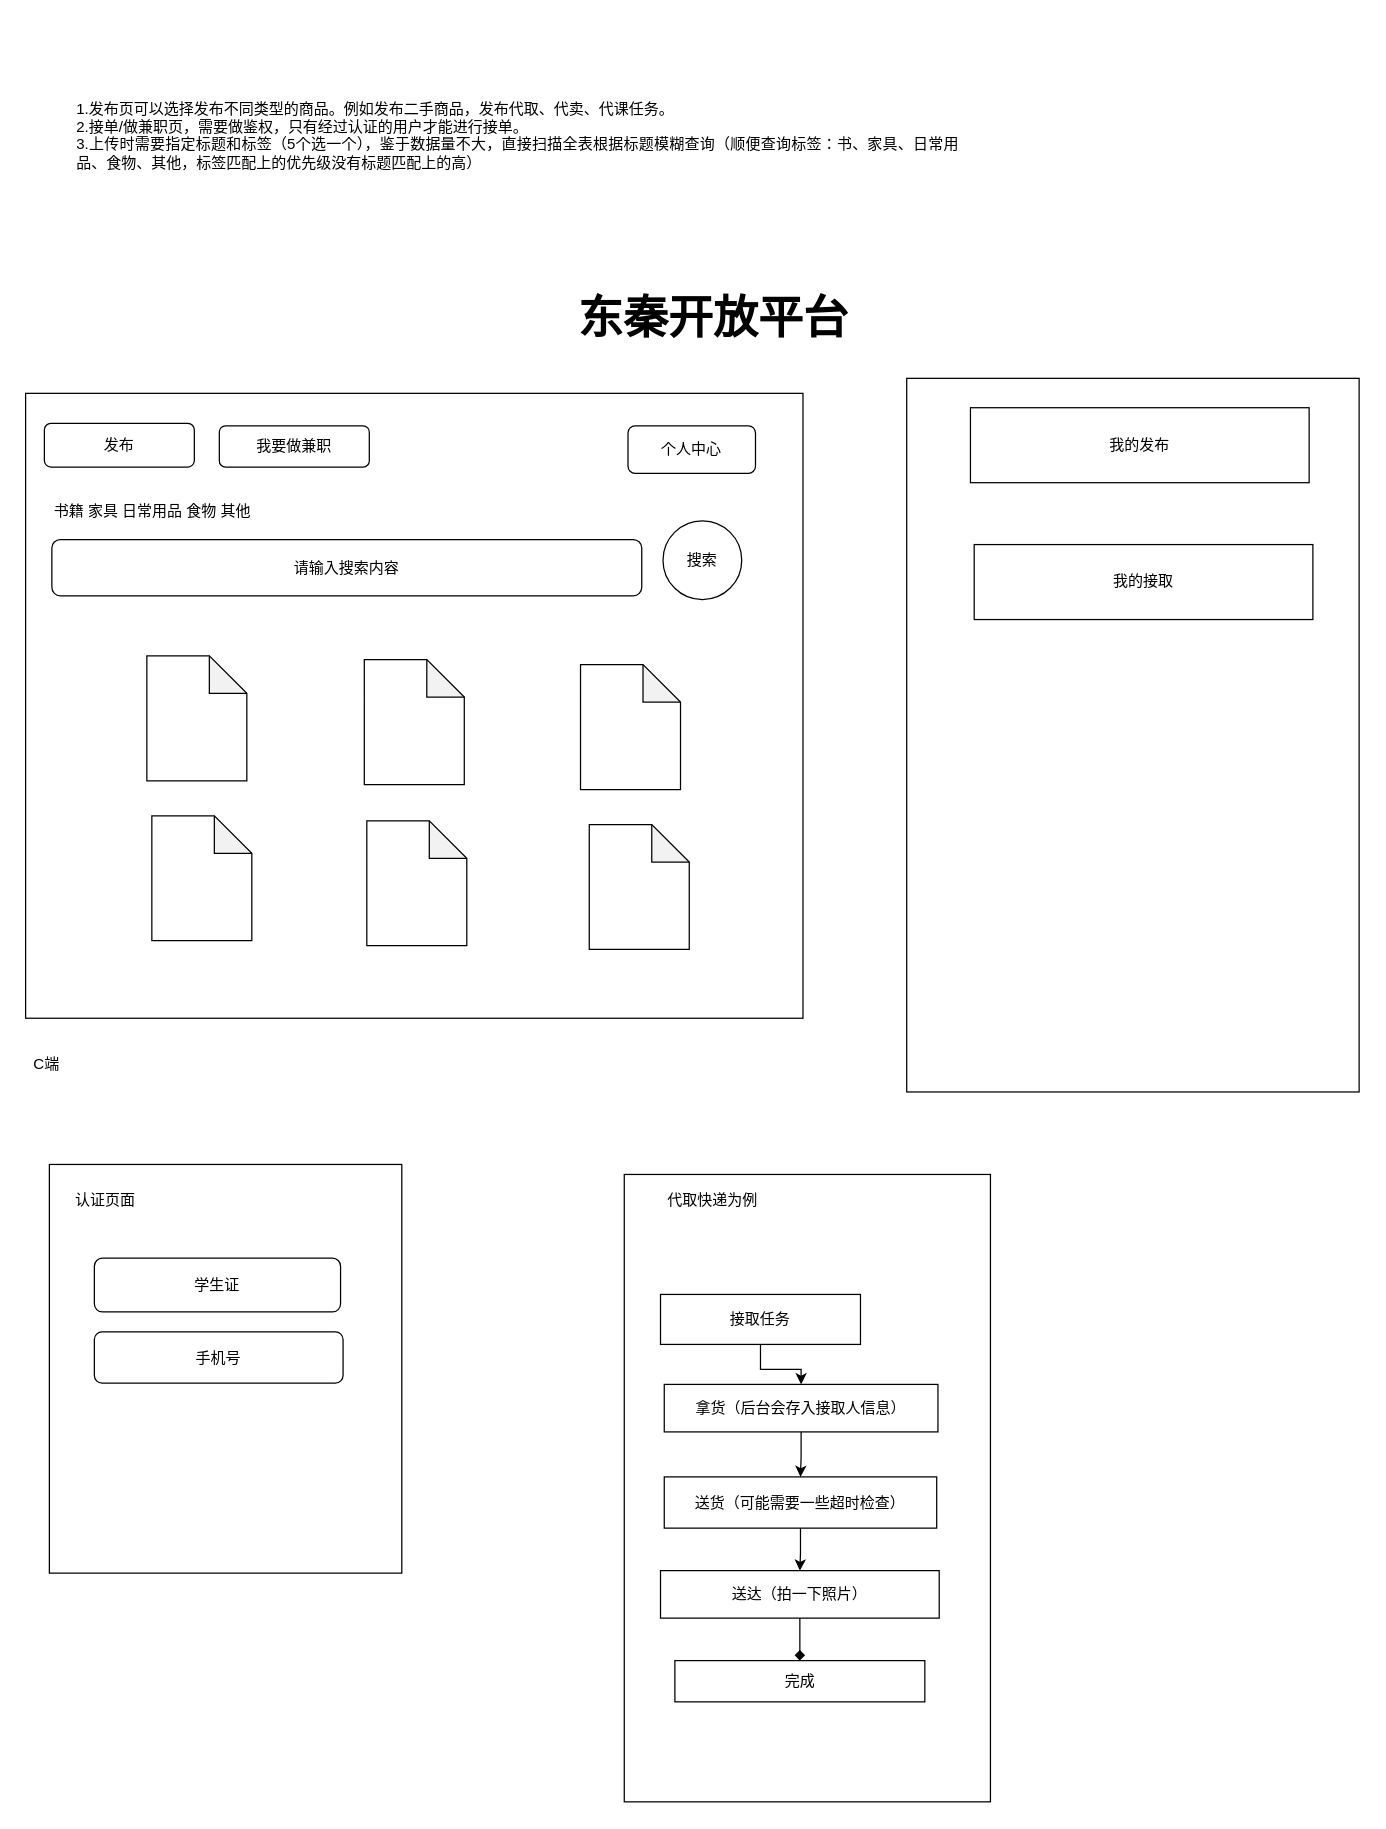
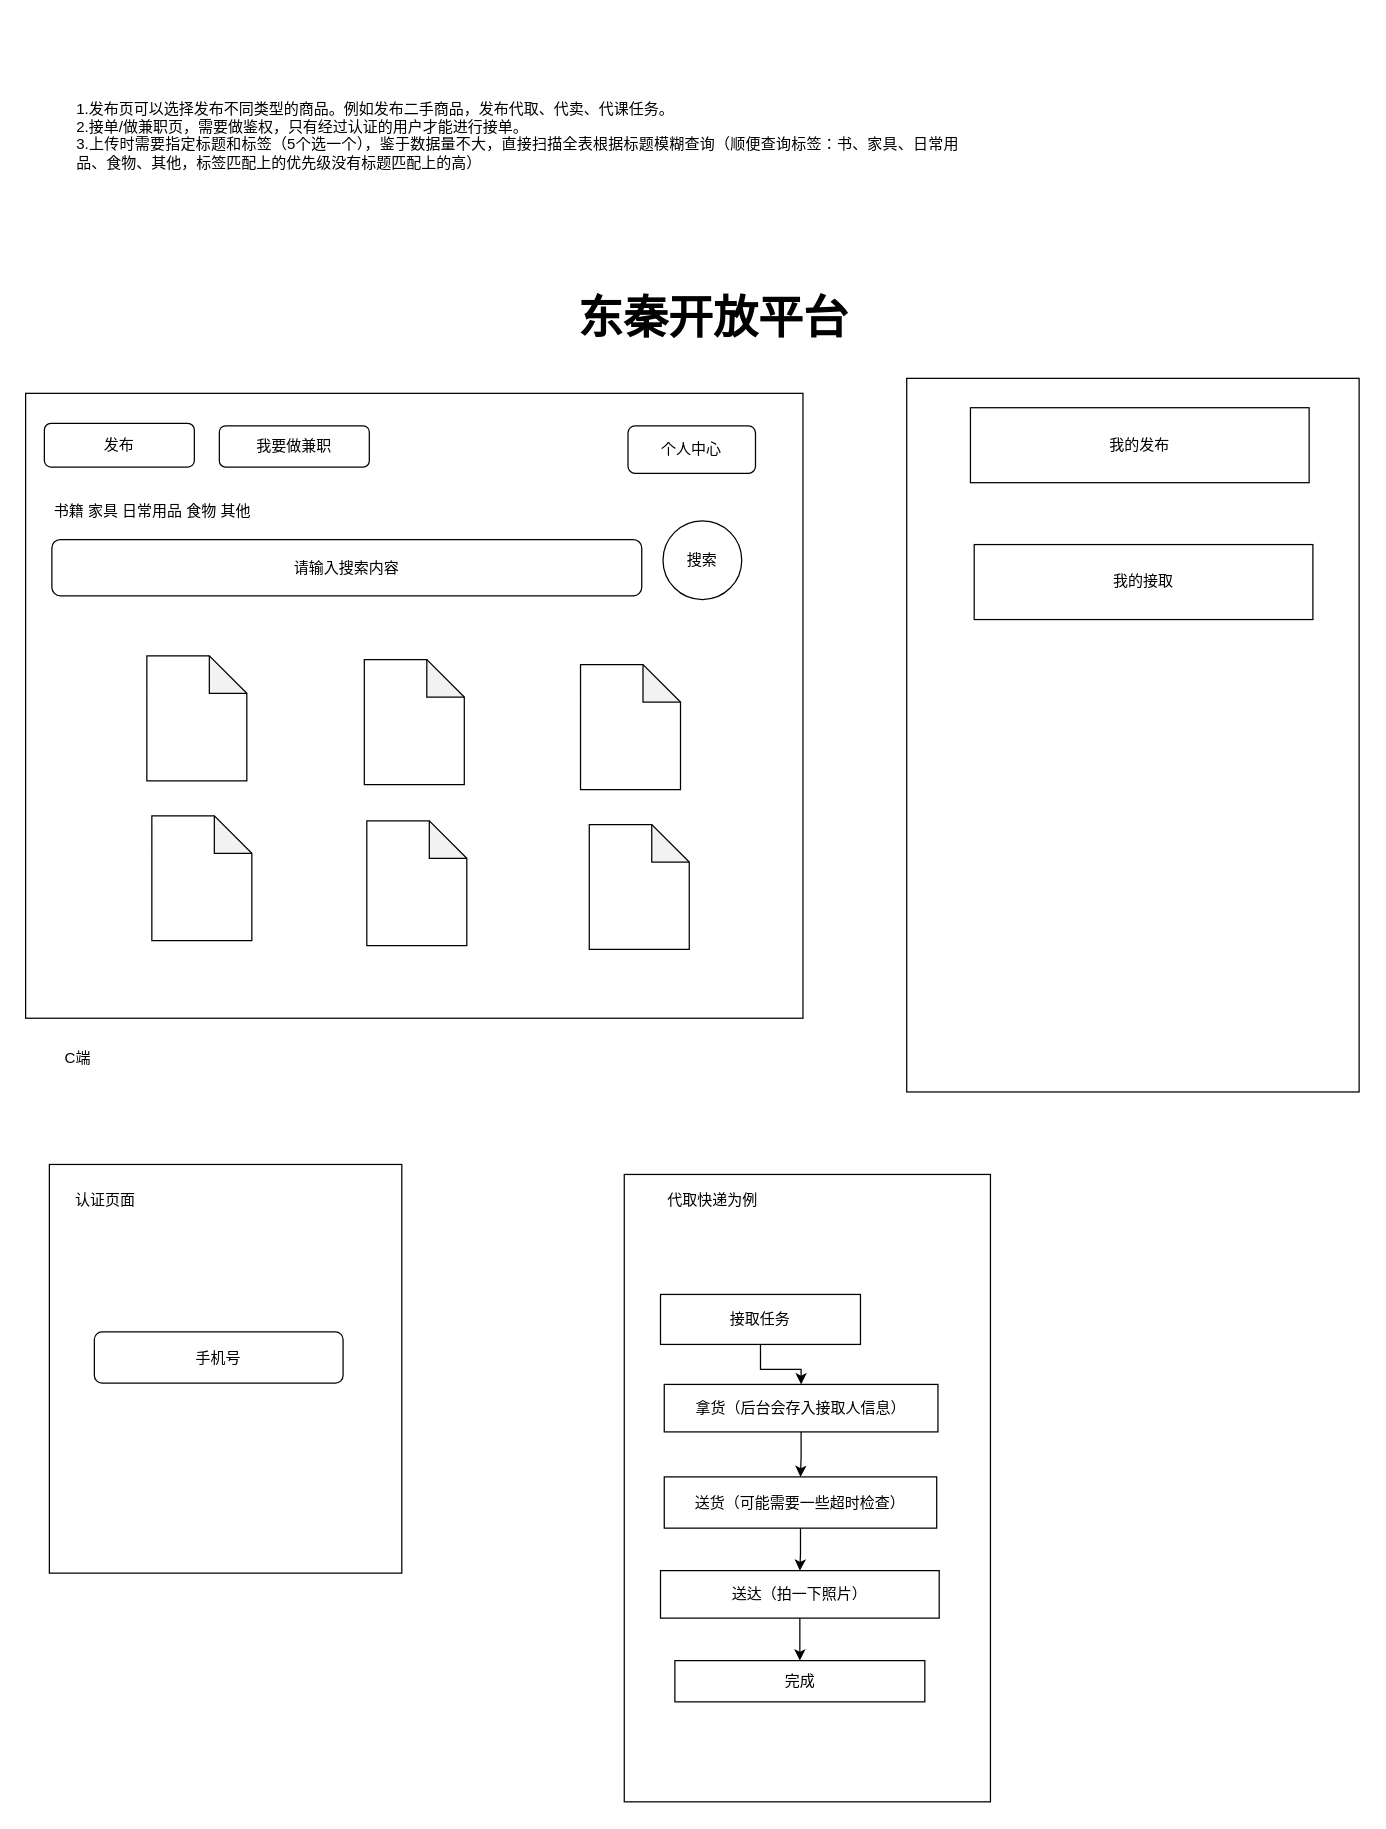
node "C端": moved (47, 1064) -> (78, 1058)
node "学生证": removed
edge "送达（拍一下照片）" -> "完成": arrowhead diamond -> classic
